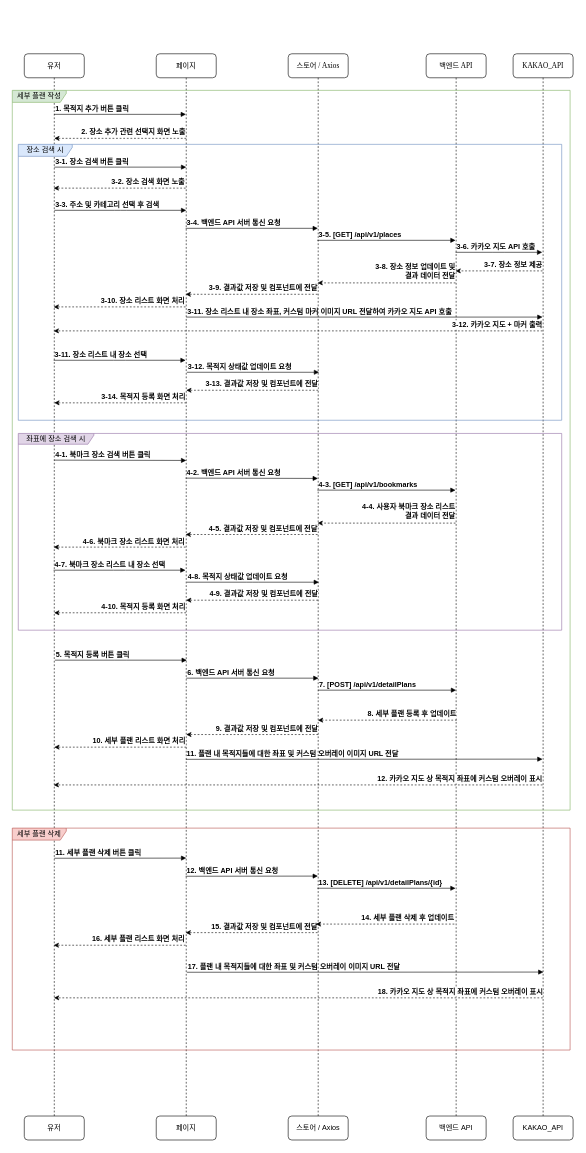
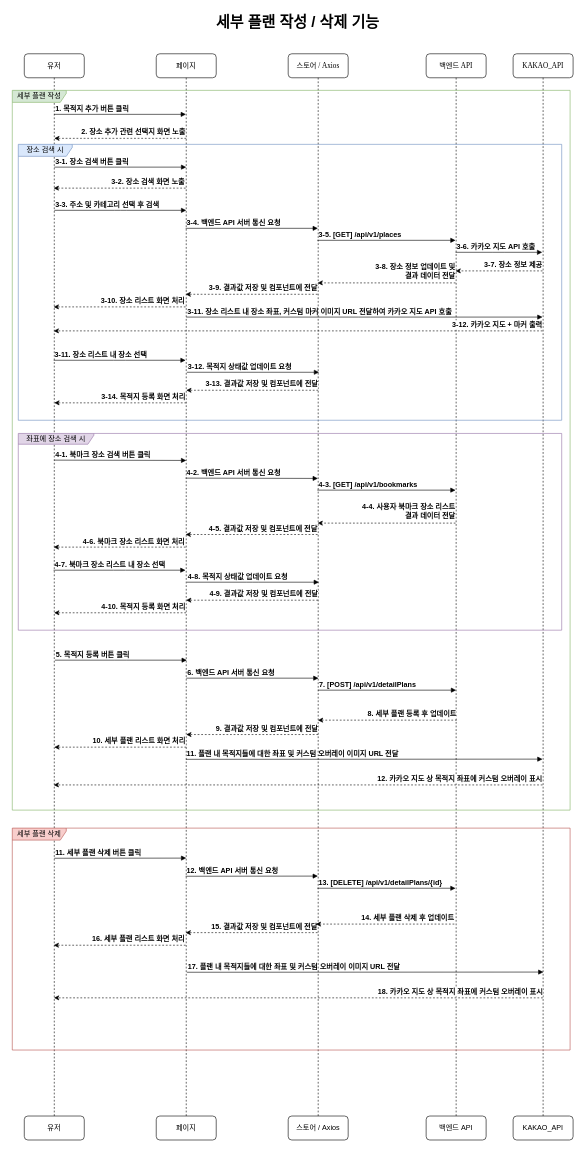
node "세부 플랜 작성 / 삭제 기능": added
